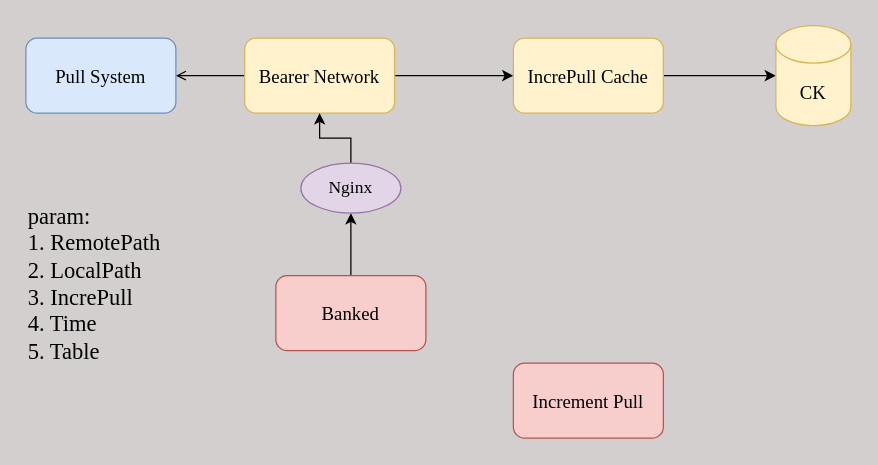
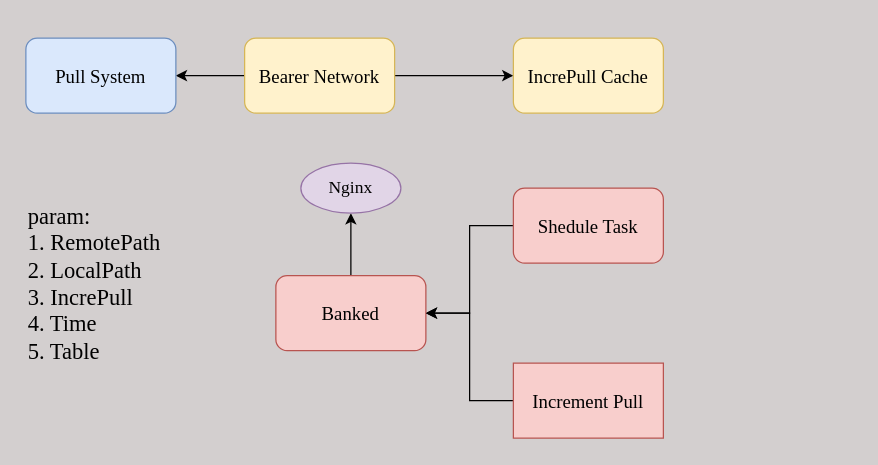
edge "Bearer Network" -> "Pull System": arrowhead open -> classic
edge "IncrePull Cache" -> "CK": removed
node "CK": removed
edge "Nginx" -> "Bearer Network": removed
node "Shedule Task": added
edge "Shedule Task" -> "Banked": added
edge "Increment Pull" -> "Banked": added
node "Increment Pull": shape rounded rectangle -> rectangle
